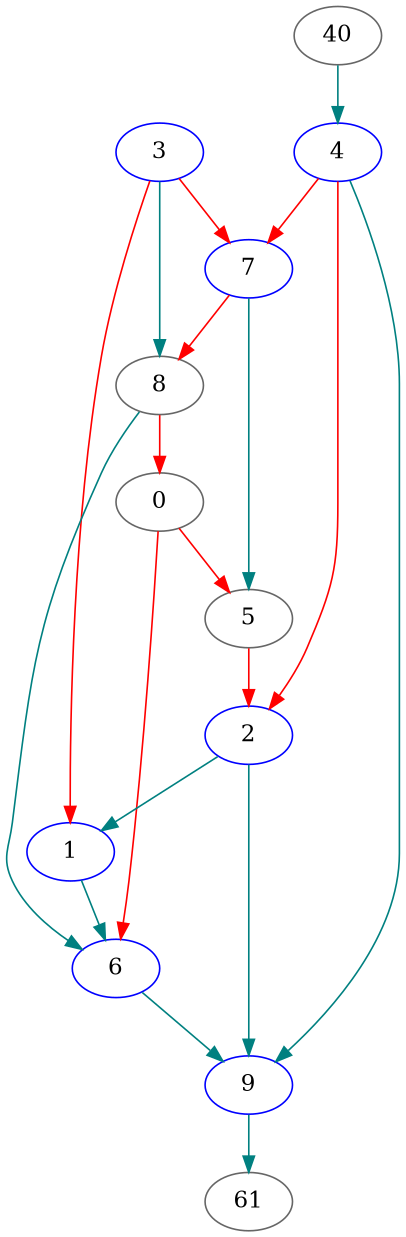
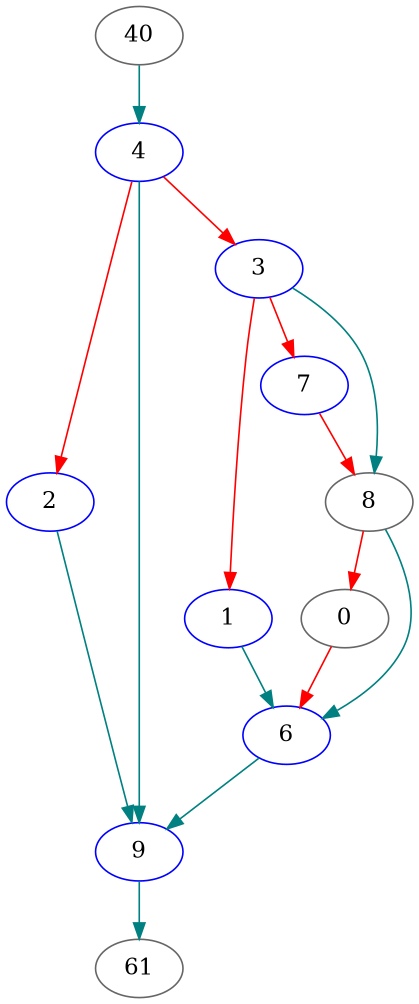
edge "4" -> "7": now "4" -> "3"
node "5": removed
edge "2" -> "1": removed
